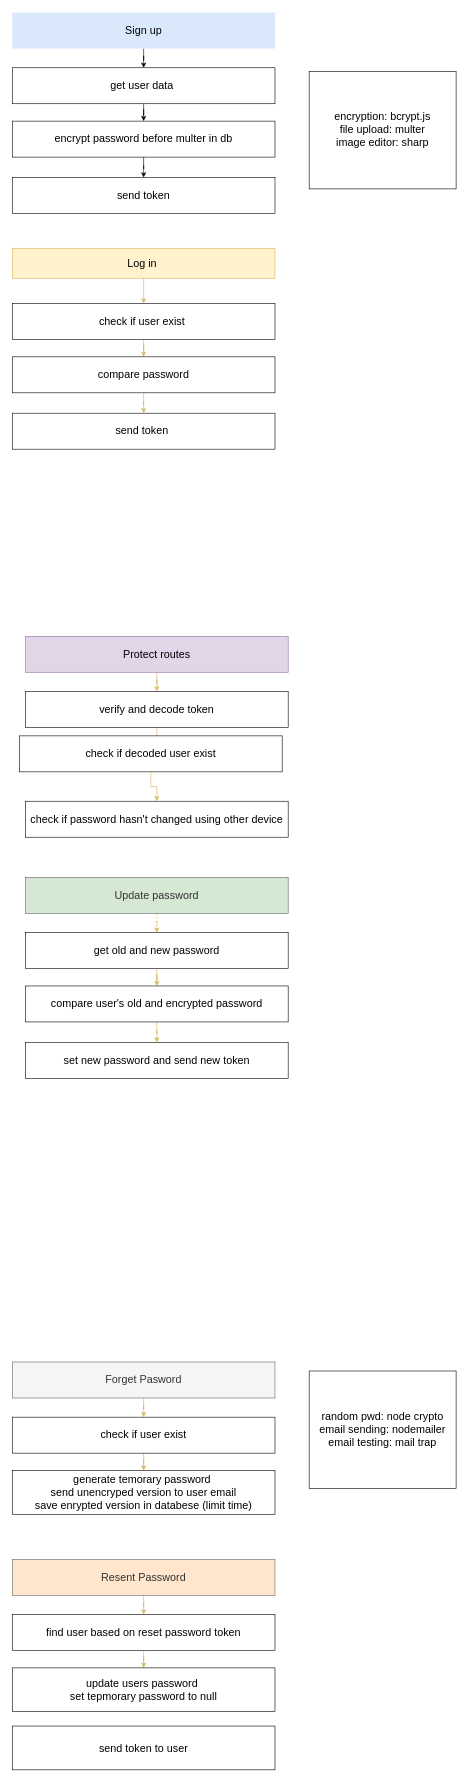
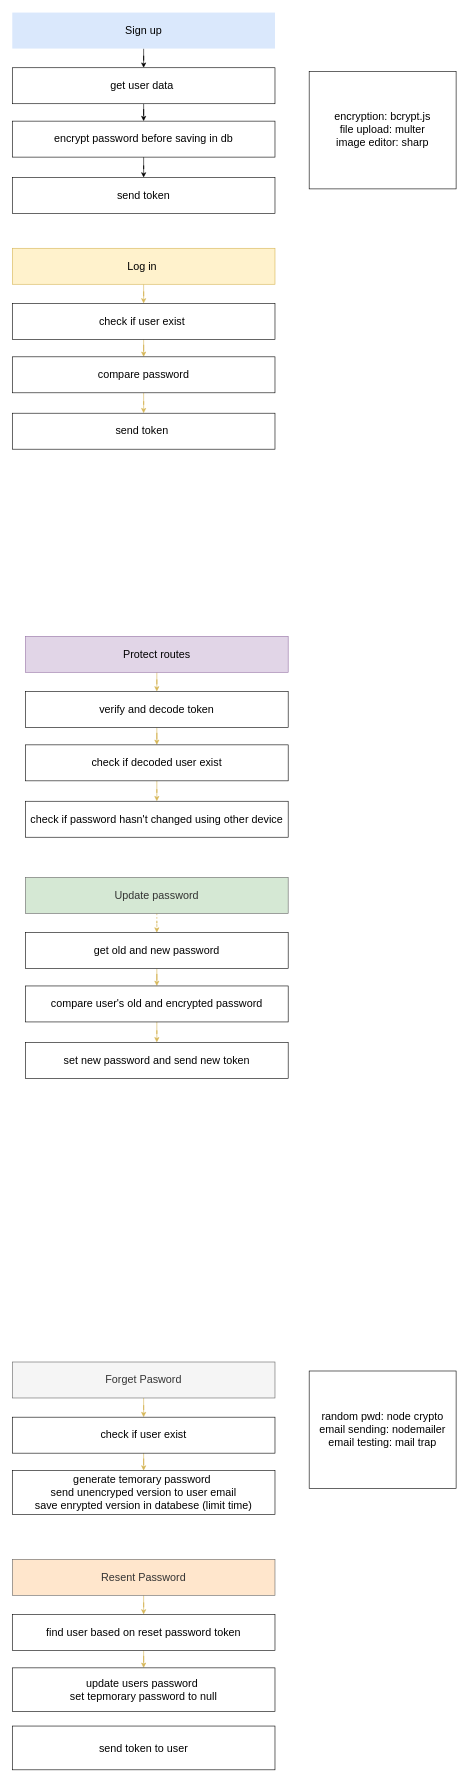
node "encrypt password before multer in db": label "encrypt password before multer in db" -> "encrypt password before saving in db"
node "Log in": size 263x30 -> 263x36
node "check if decoded user exist": moved (151, 754) -> (157, 763)
